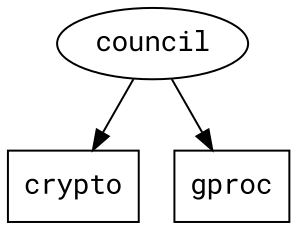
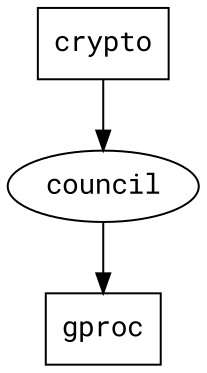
edge "council" -> "crypto": reversed
